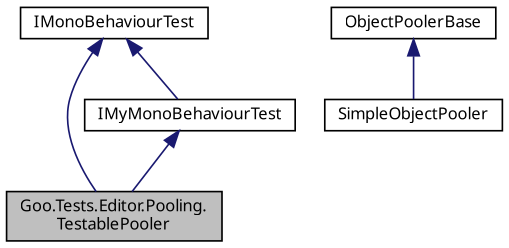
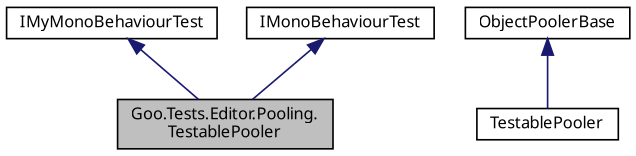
edge "IMyMonoBehaviourTest" -> "IMonoBehaviourTest": removed
node "SimpleObjectPooler": label "SimpleObjectPooler" -> "TestablePooler"
